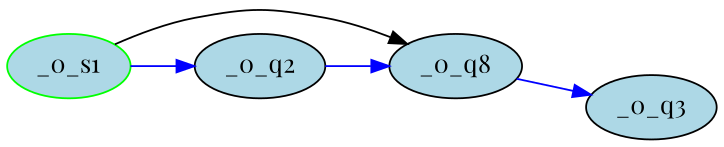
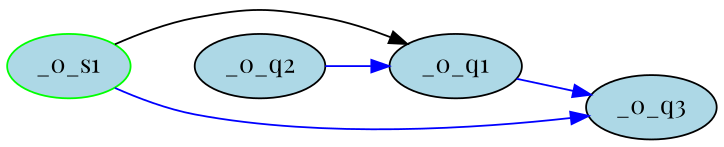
edge "_0_s1" -> "_0_q2": now "_0_s1" -> "_0_q3"
node "_0_q8": label "_0_q8" -> "_0_q1"
